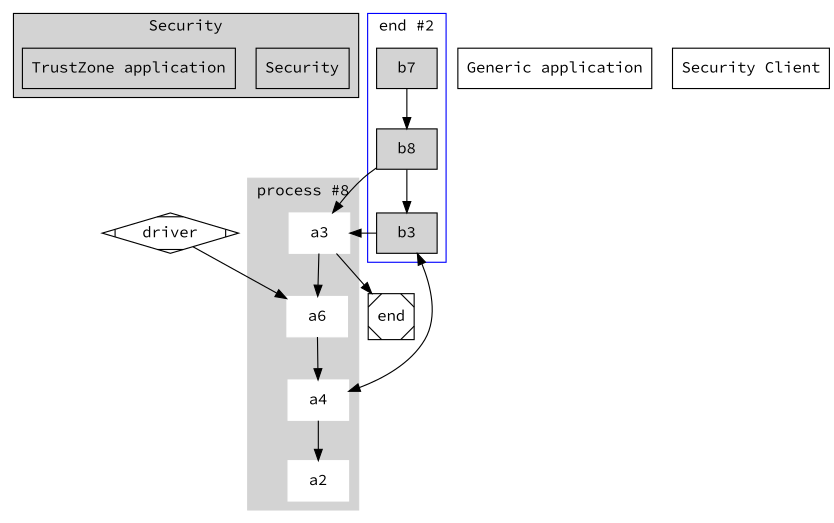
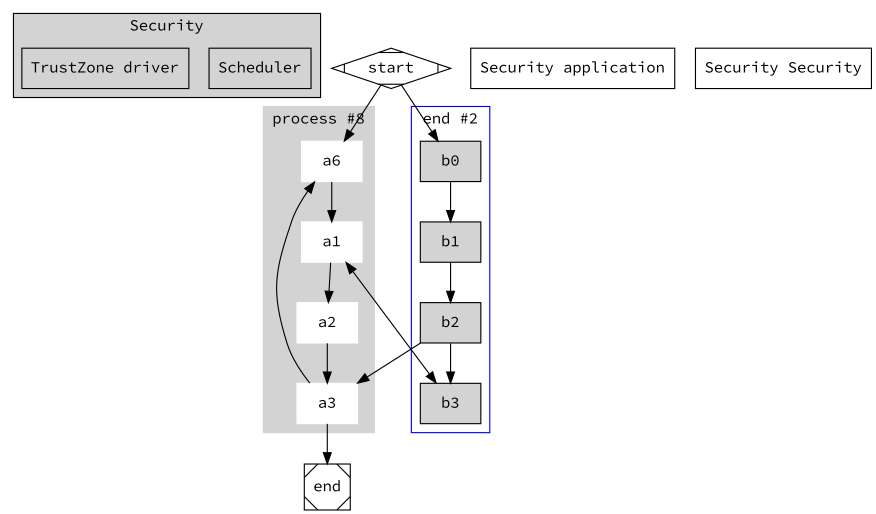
node "TrustZone application": label "TrustZone application" -> "TrustZone driver"
node "Security": label "Security" -> "Scheduler"
node "b7": label "b7" -> "b1"
node "Generic application": label "Generic application" -> "Security application"
node "Security Client": label "Security Client" -> "Security Security"
node "b8": label "b8" -> "b2"
node "b0": added
node "driver": label "driver" -> "start"
edge "b3" -> "a3": now "a2" -> "a3"
node "a4": label "a4" -> "a1"
